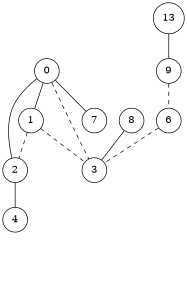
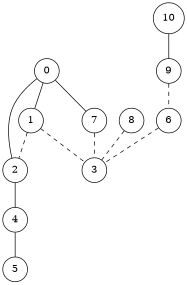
node "13": label "13" -> "10"
edge "0" -- "3": now "7" -- "3"
edge "8" -- "3": style solid -> dashed
node "5": added
